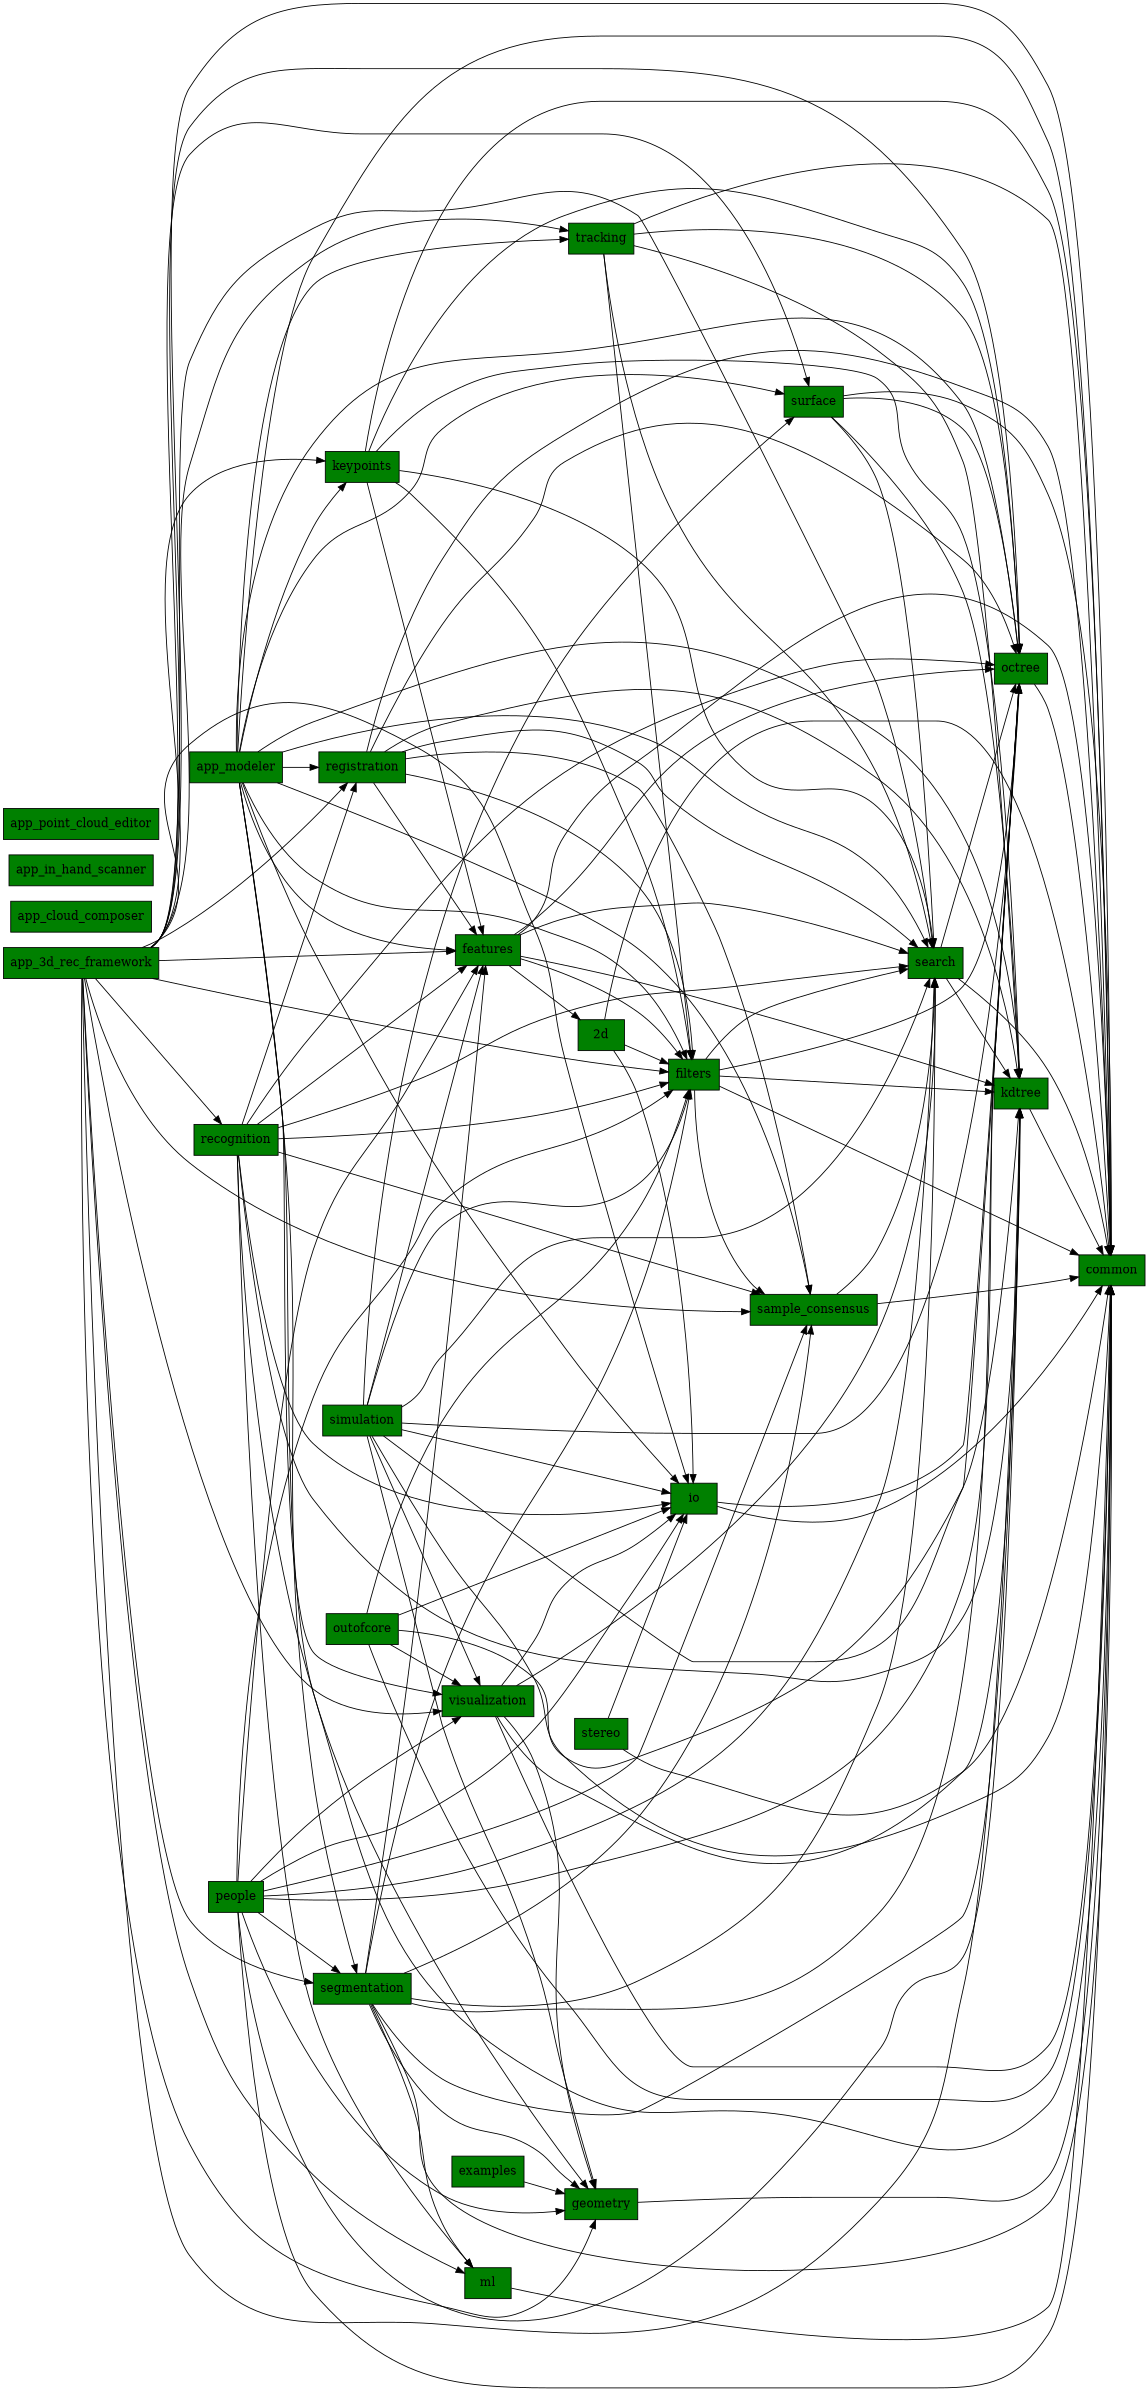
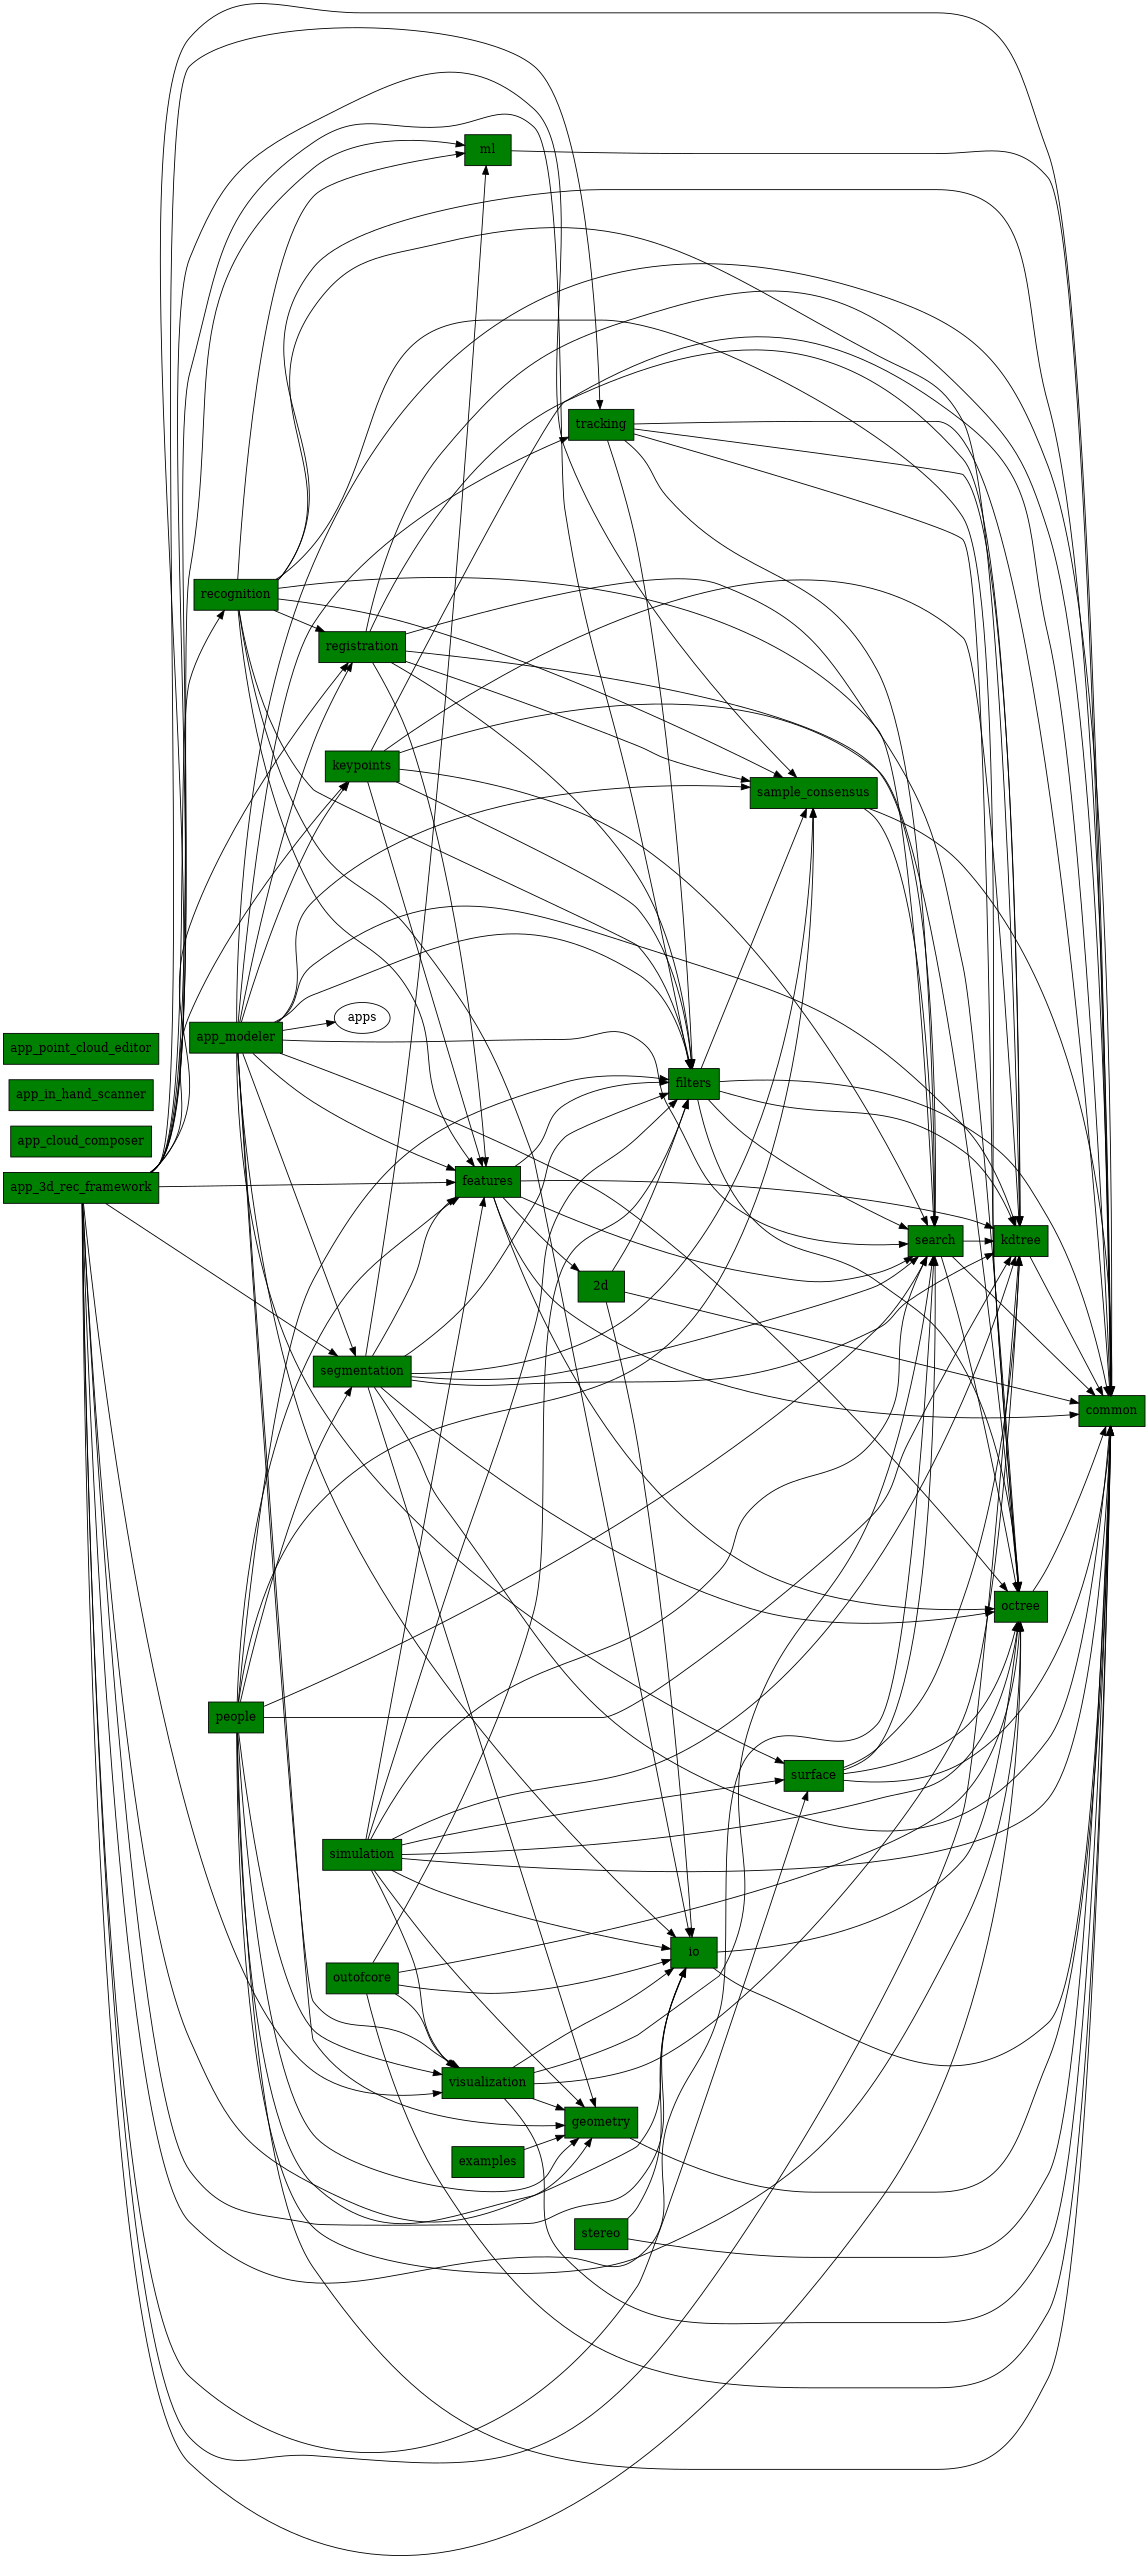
node "apps": added
